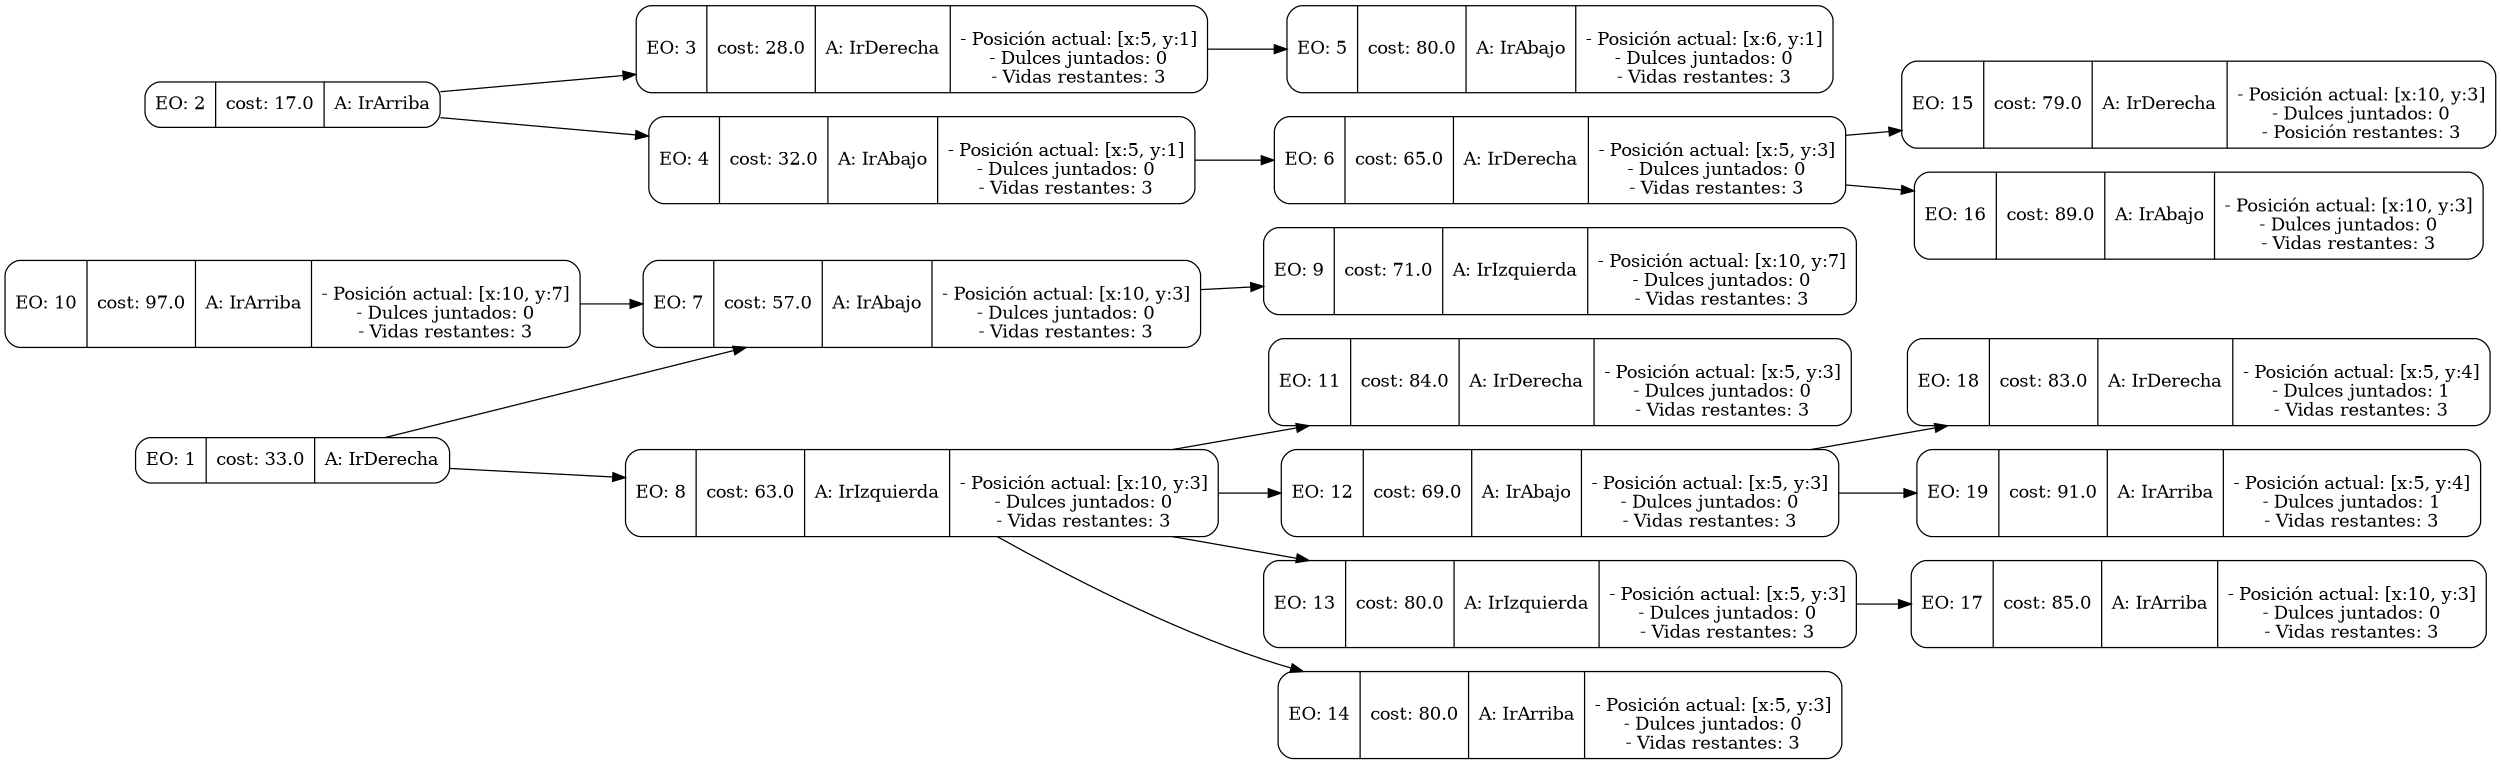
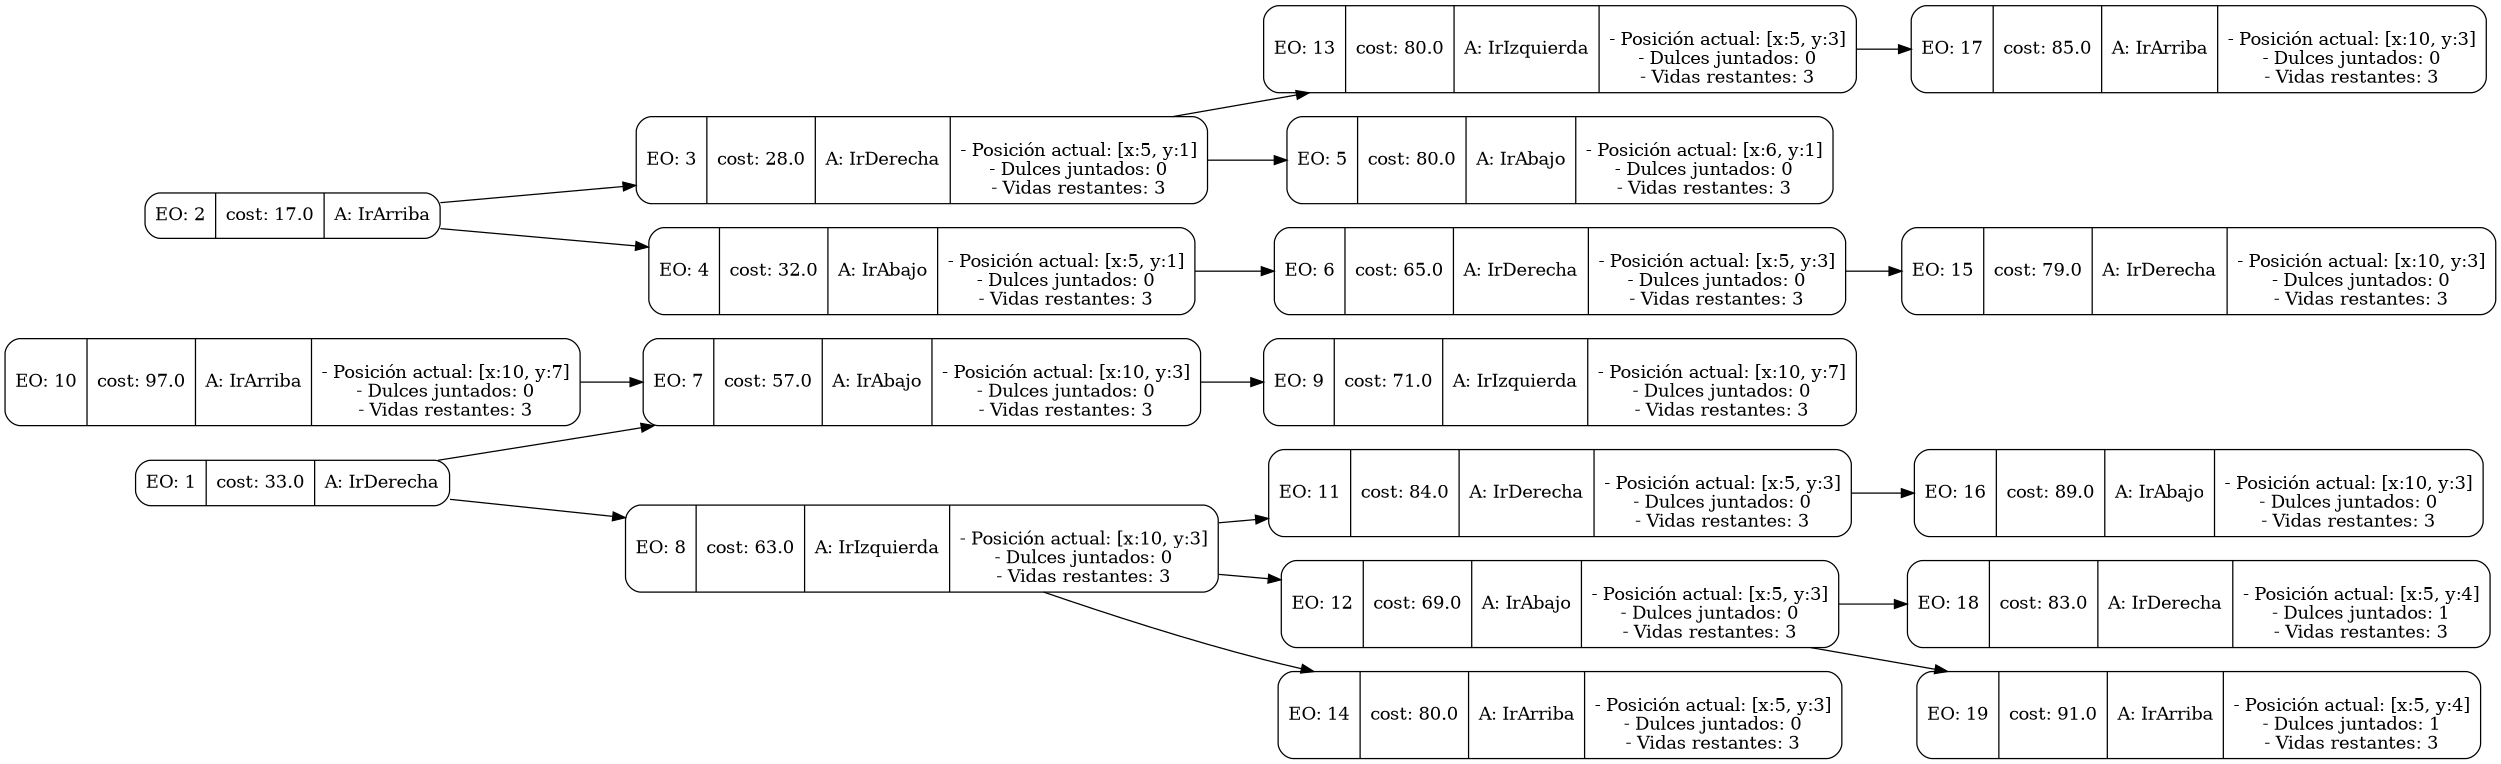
node "EO: 15": text "- Posición restantes: 3" -> "- Vidas restantes: 3"
edge "EO: 6" -> "EO: 16": now "EO: 11" -> "EO: 16"
edge "EO: 8" -> "EO: 13": now "EO: 3" -> "EO: 13"
